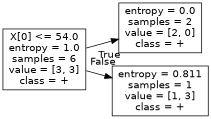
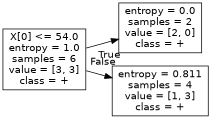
node "entropy = 0.811 samples = 1 value = [1, 3] class = +": label "entropy = 0.811 samples = 1 value = [1, 3] class = +" -> "entropy = 0.811 samples = 4 value = [1, 3] class = +"
